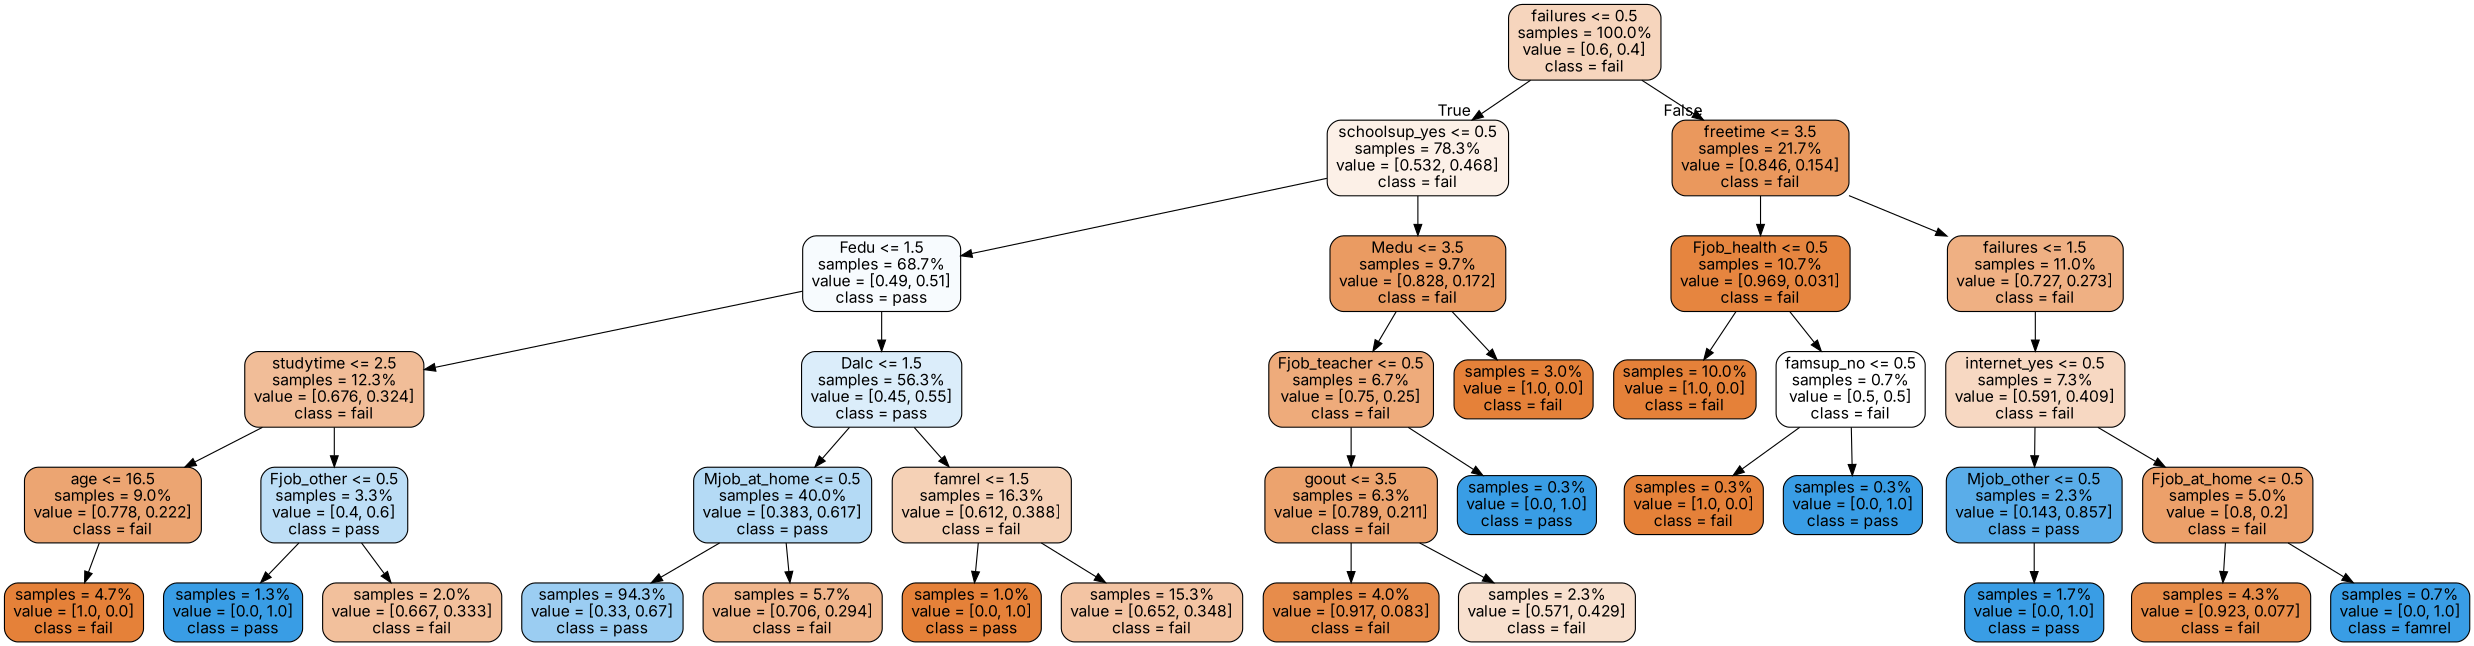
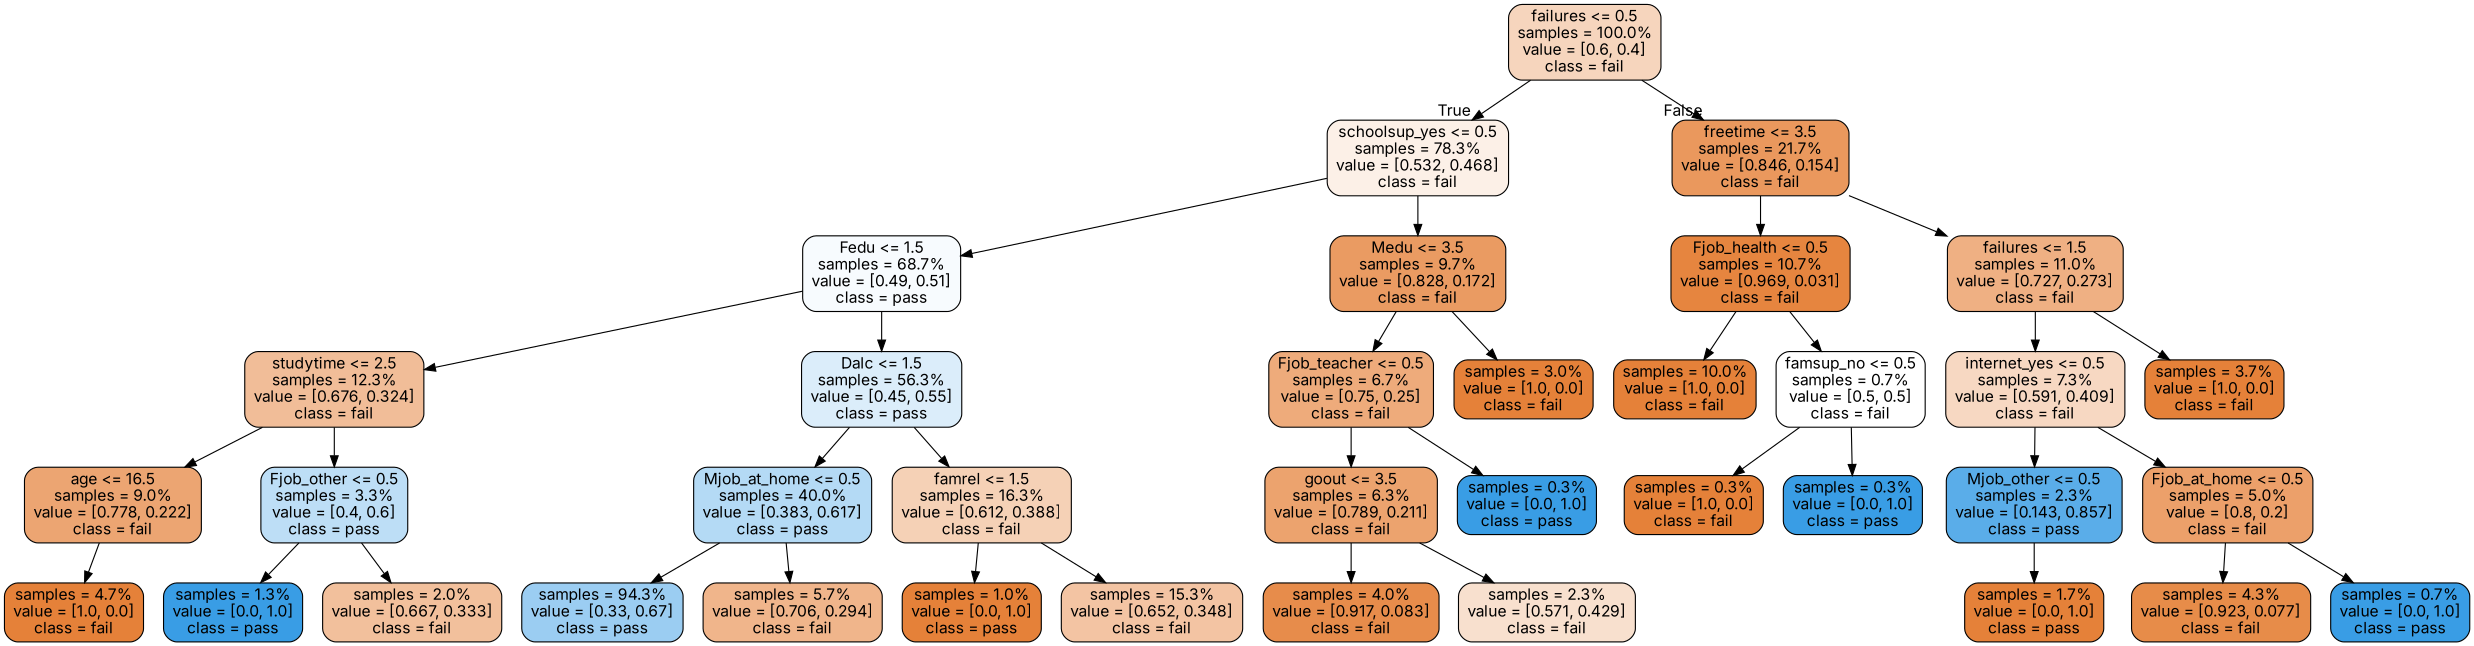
node "samples = 3.7% value = [1.0, 0.0] class = fail": added
node "samples = 1.7% value = [0.0, 1.0] class = pass": fillcolor #399de5 -> #e58139
node "samples = 0.7% value = [0.0, 1.0] class = famrel": label "samples = 0.7% value = [0.0, 1.0] class = famrel" -> "samples = 0.7% value = [0.0, 1.0] class = pass"
